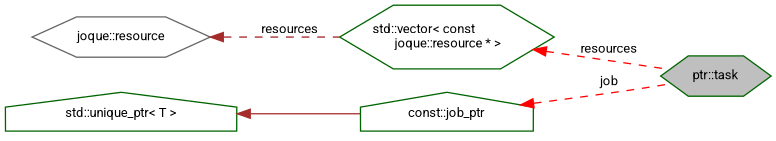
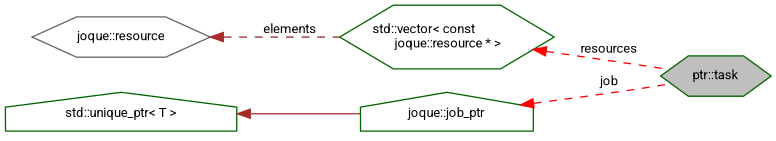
edge "std::vector< const joque::resource * >" -> "joque::resource": label " resources" -> " elements"
node "const::job_ptr": label "const::job_ptr" -> "joque::job_ptr"
